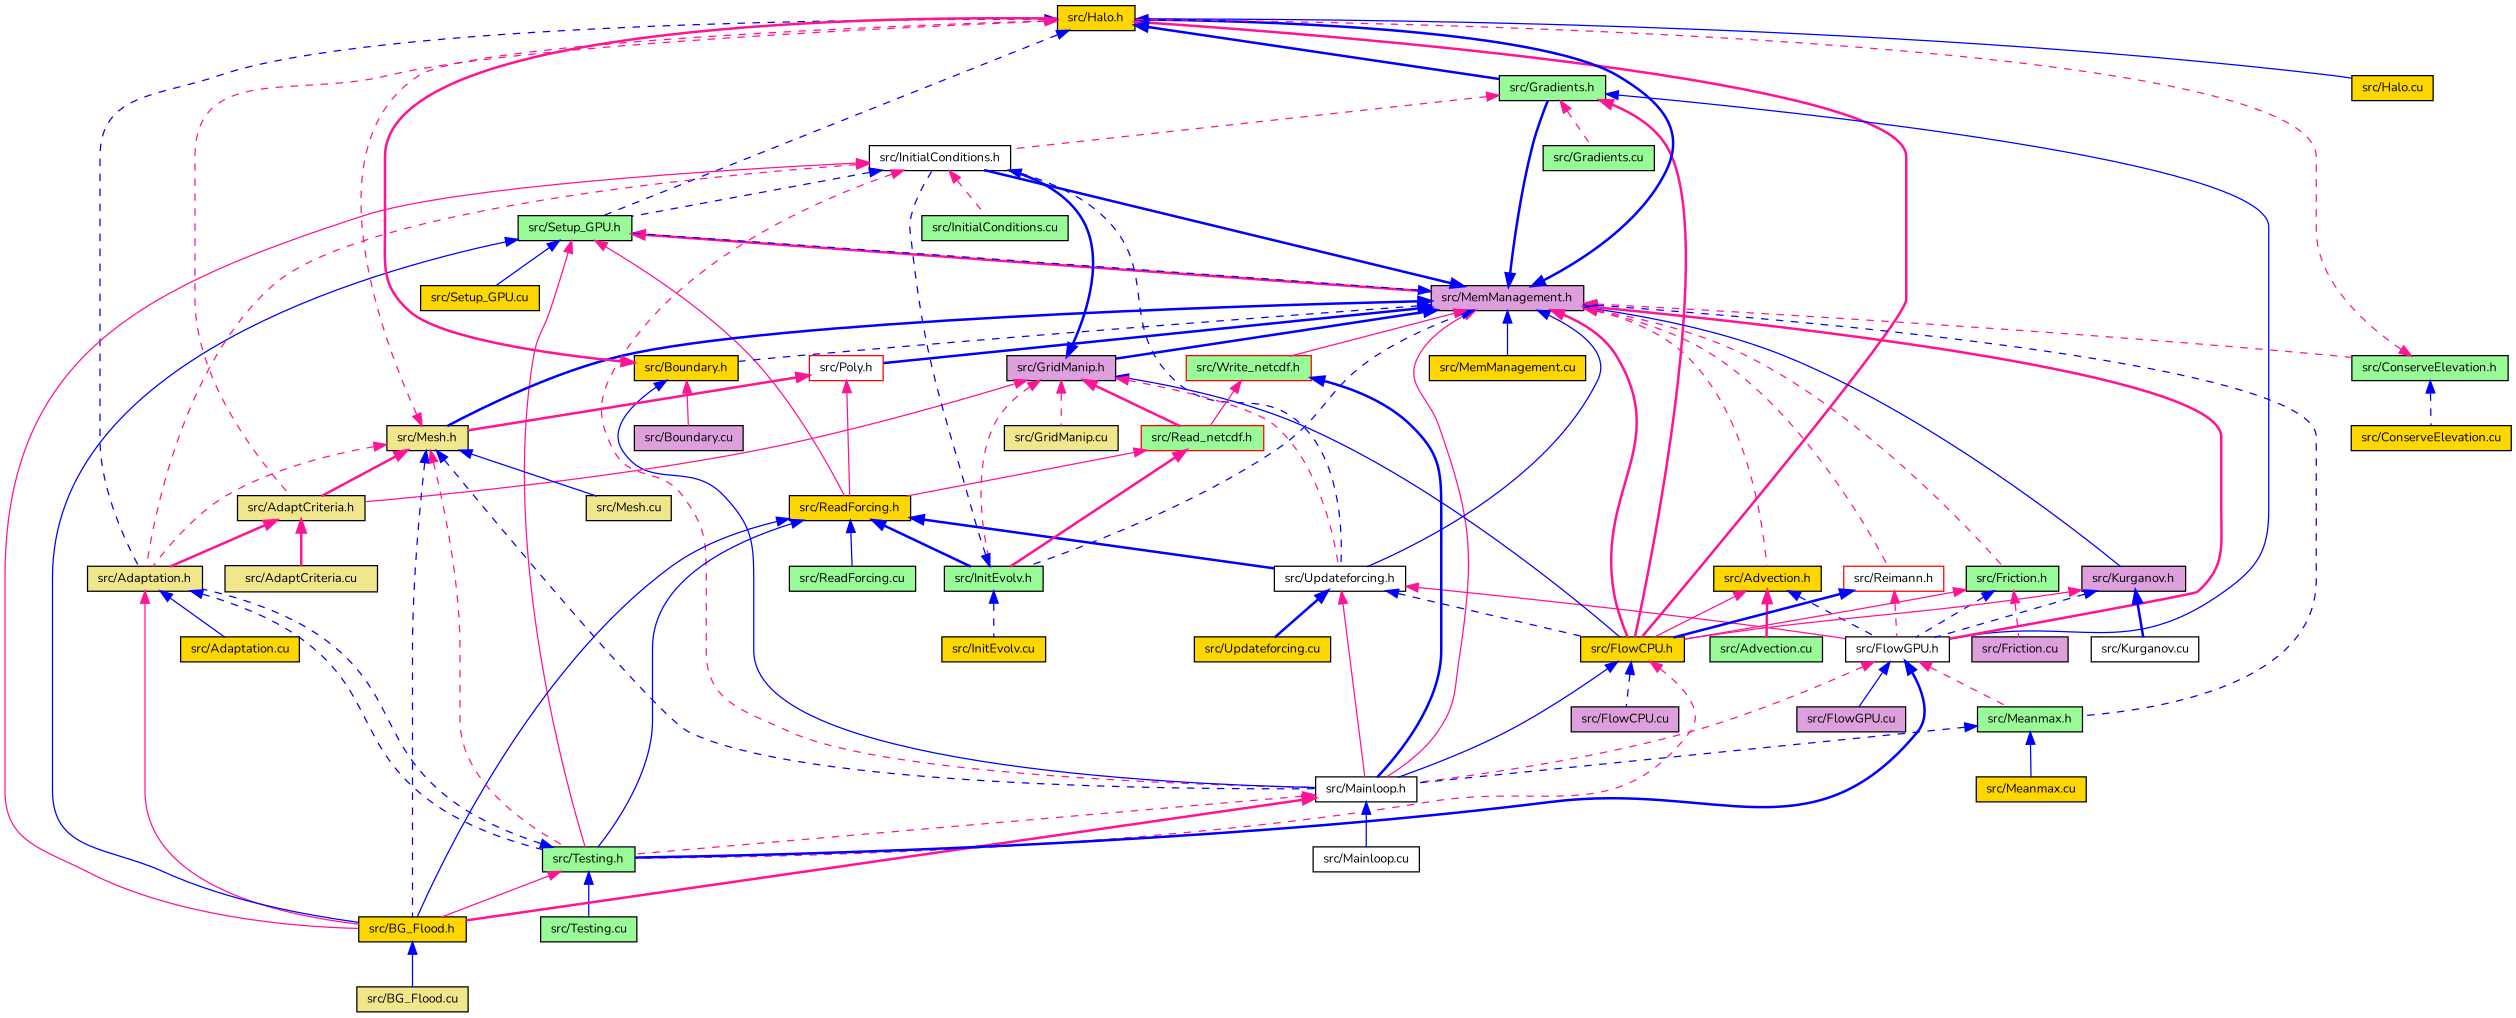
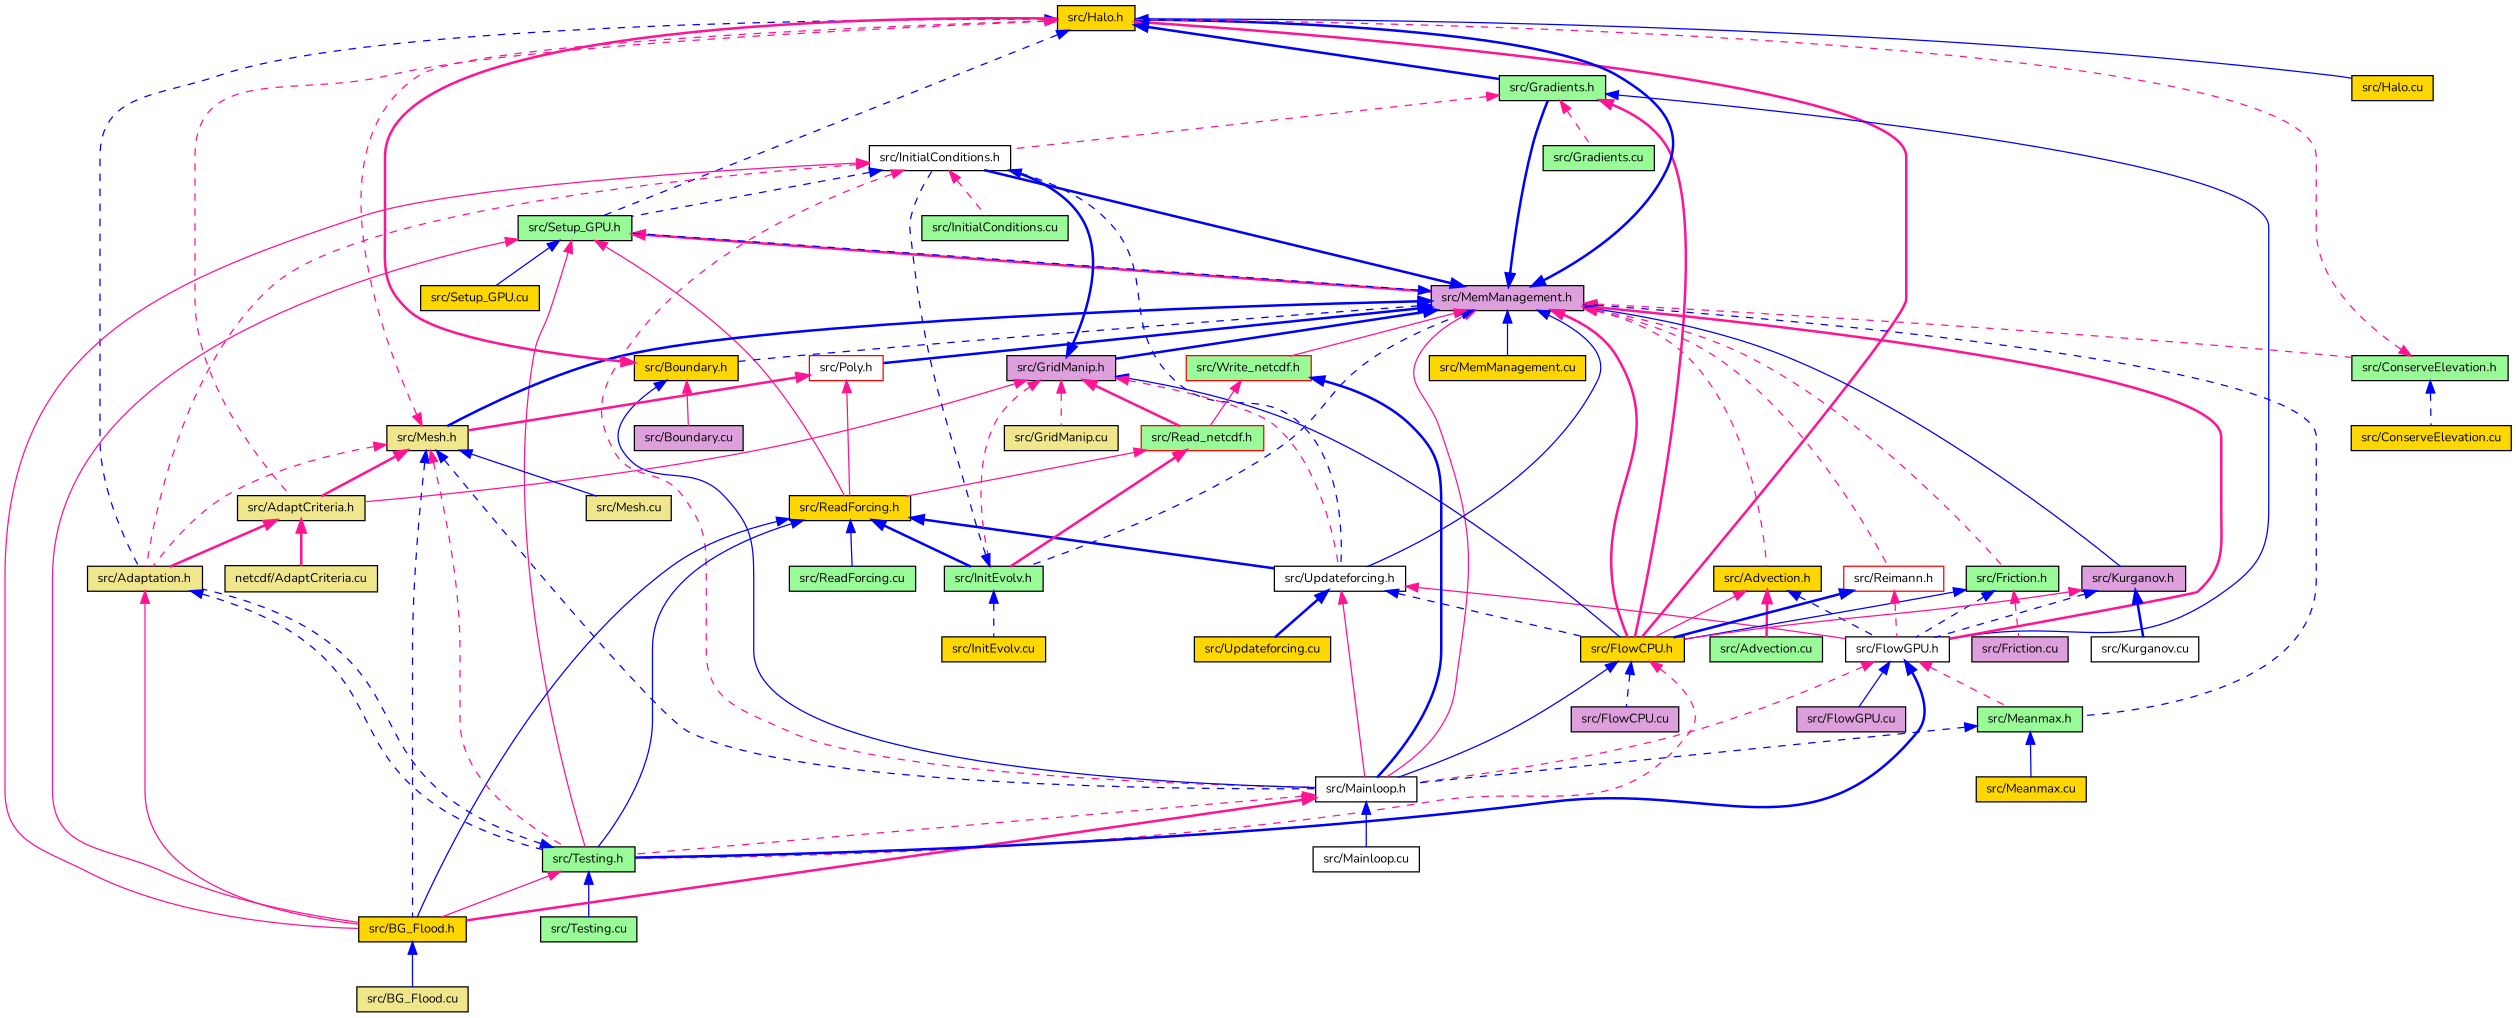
edge "src/BG_Flood.h" -> "src/Setup_GPU.h": color blue -> deeppink
node "src/AdaptCriteria.cu": label "src/AdaptCriteria.cu" -> "netcdf/AdaptCriteria.cu"
edge "src/FlowCPU.h" -> "src/Friction.h": color deeppink -> blue
node "src/Adaptation.cu": removed
